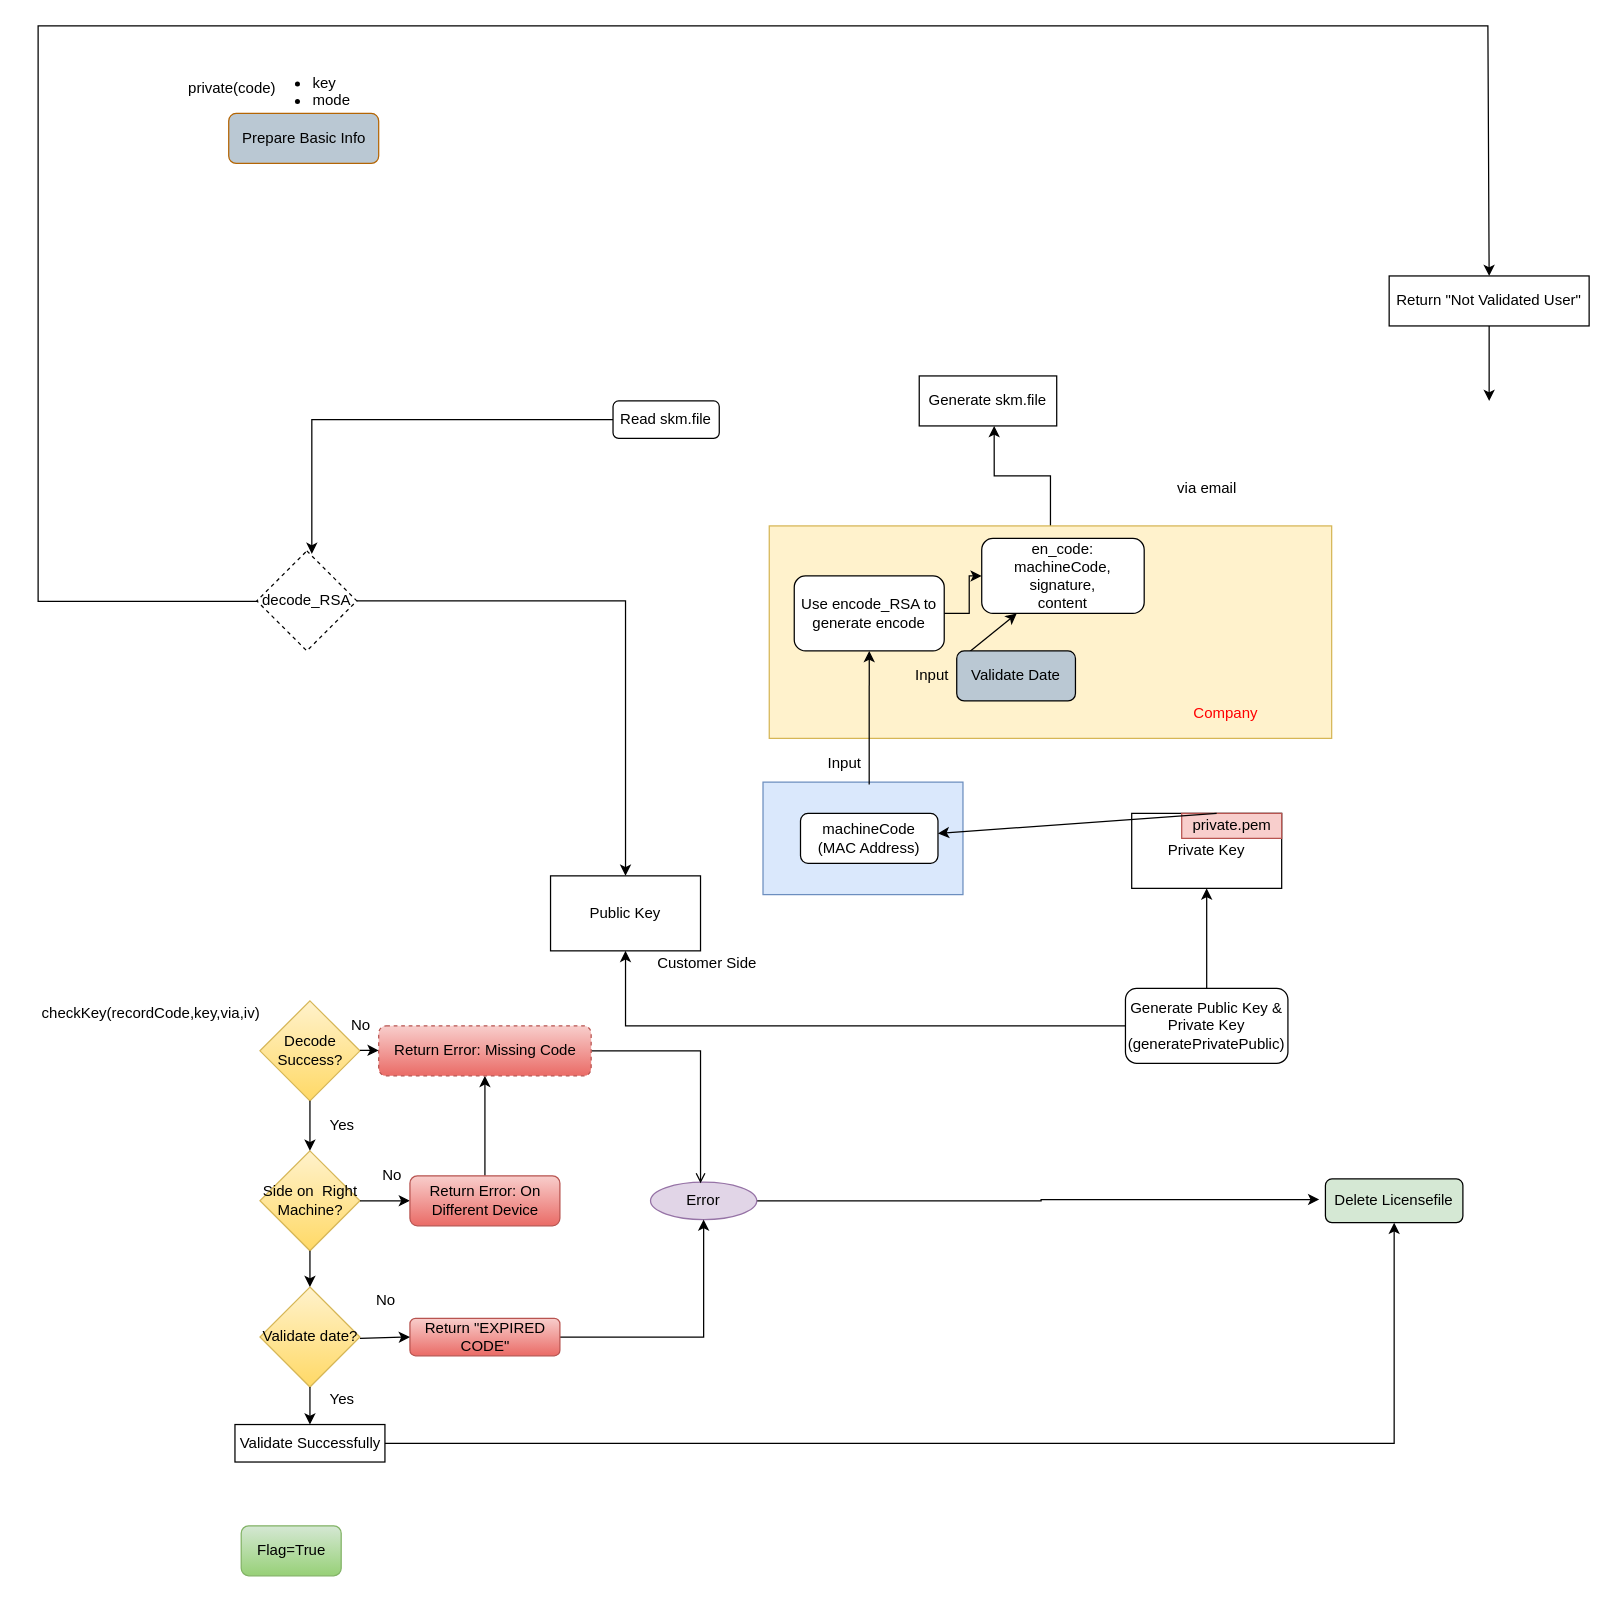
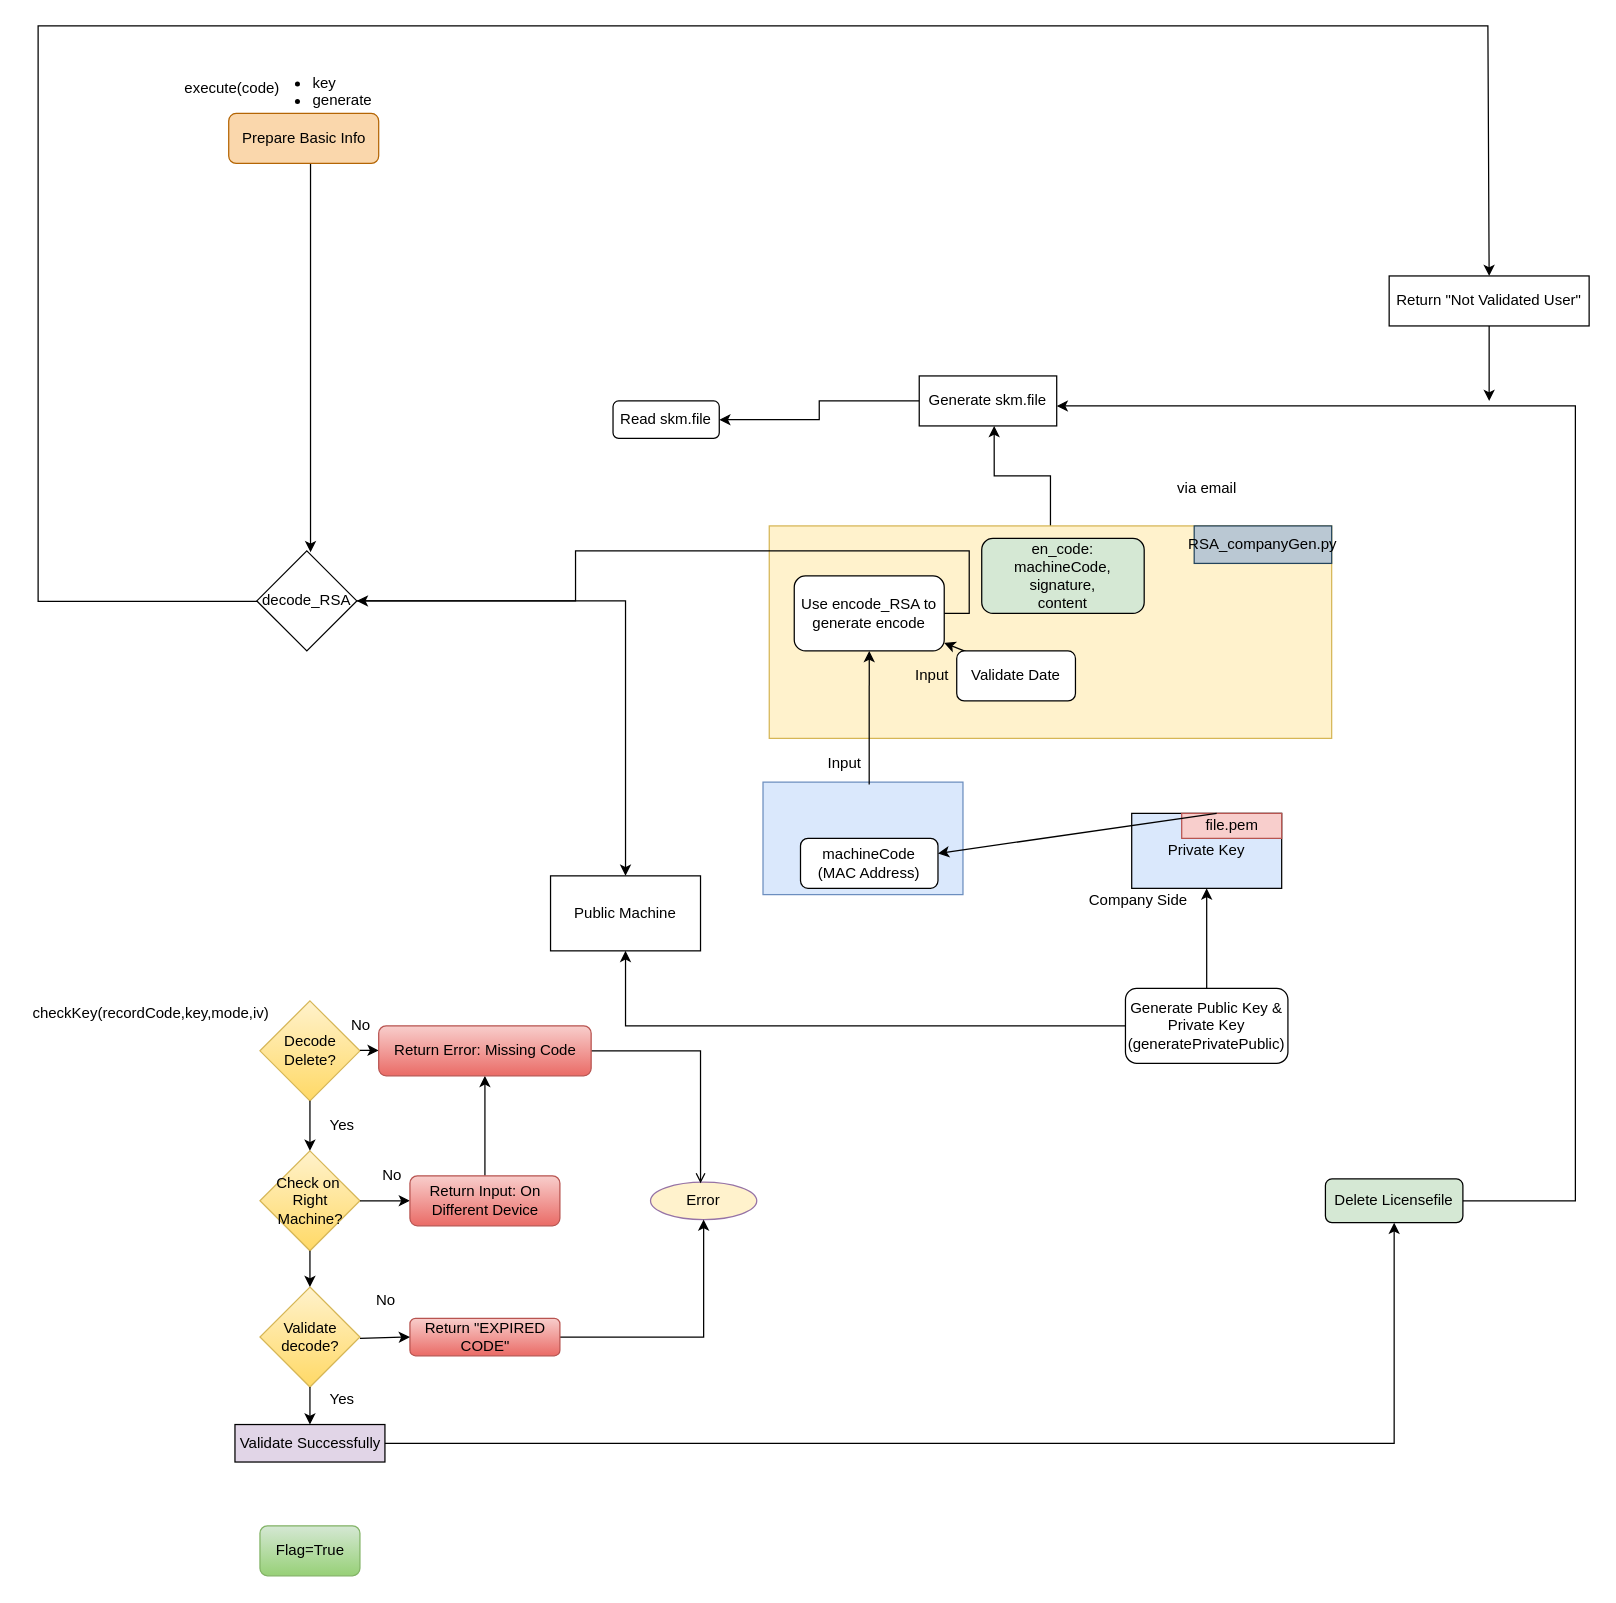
node "key mode": label "key mode" -> "key generate"
node "private(code)": label "private(code)" -> "execute(code)"
node "Prepare Basic Info": fillcolor #bac8d3 -> #fad7ac
edge "Prepare Basic Info" -> "decode_RSA": added
edge "Generate skm.file" -> "Read skm.file": added
edge "Read skm.file" -> "decode_RSA": removed
node "RSA_companyGen.py": added
node "en_code: machineCode, signature, content": fillcolor #ffffff -> #d5e8d4
edge "Use encode_RSA to generate encode" -> "en_code: machineCode, signature, content": now "Use encode_RSA to generate encode" -> "decode_RSA"
node "decode_RSA": style dashed -> solid
edge "Delete Licensefile" -> "Generate skm.file": added
edge "Validate Date" -> "en_code: machineCode, signature, content": now "Validate Date" -> "Use encode_RSA to generate encode"
node "Validate Date": fillcolor #bac8d3 -> #ffffff
node "Company": removed
node "private.pem": label "private.pem" -> "file.pem"
node "machineCode (MAC Address)": moved (869, 838) -> (869, 863)
node "Private Key": fillcolor #ffffff -> #dae8fc
node "Company Side": added
node "Public Key": label "Public Key" -> "Public Machine"
node "Customer Side": removed
node "checkKey(recordCode,key,via,iv)": label "checkKey(recordCode,key,via,iv)" -> "checkKey(recordCode,key,mode,iv)"
node "Decode Success?": label "Decode Success?" -> "Decode Delete?"
node "Return Error: Missing Code": style dashed -> solid
node "Side on Right Machine?": label "Side on Right Machine?" -> "Check on Right Machine?"
node "Return Error: On Different Device": label "Return Error: On Different Device" -> "Return Input: On Different Device"
node "Error": fillcolor #e1d5e7 -> #fff2cc
edge "Error" -> "Delete Licensefile": removed
node "Validate date?": label "Validate date?" -> "Validate decode?"
node "Validate Successfully": fillcolor #ffffff -> #e1d5e7
node "Flag=True": moved (291, 1551) -> (310, 1551)
